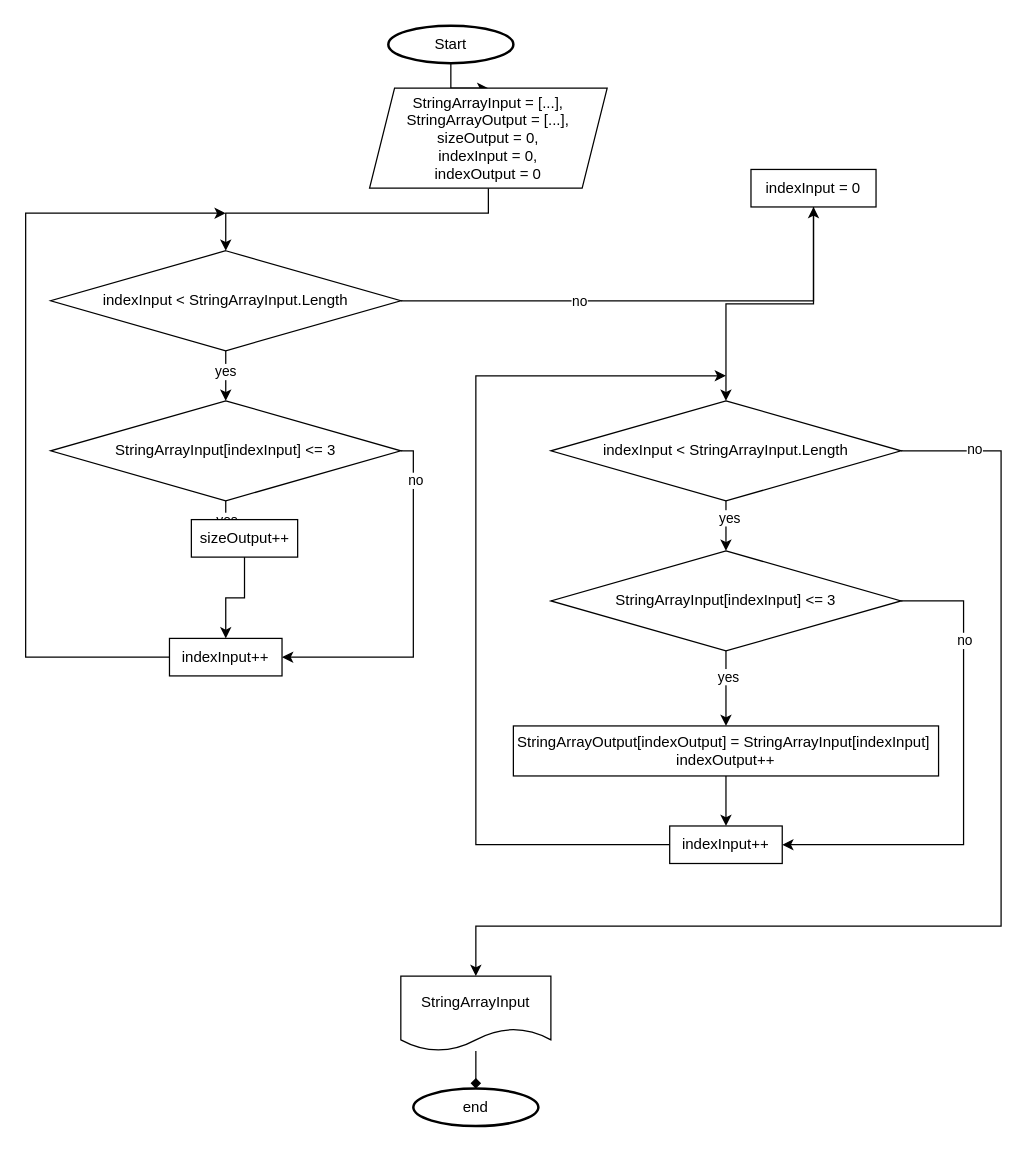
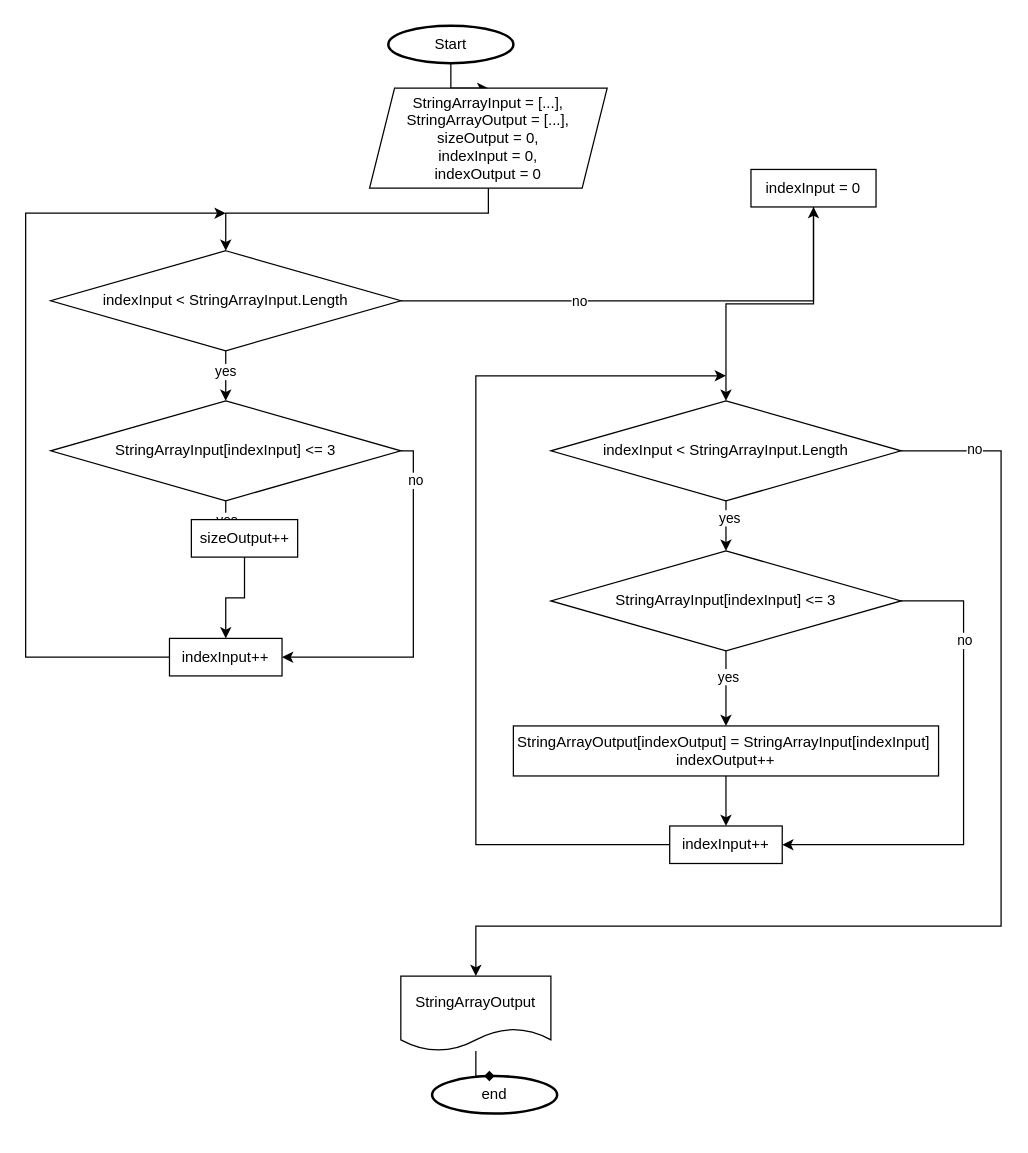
node "StringArrayInput": label "StringArrayInput" -> "StringArrayOutput"
node "end": moved (476, 1107) -> (494, 1094)
